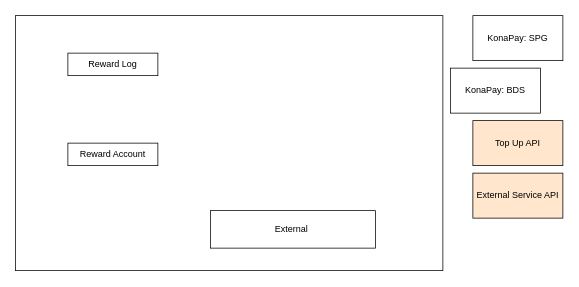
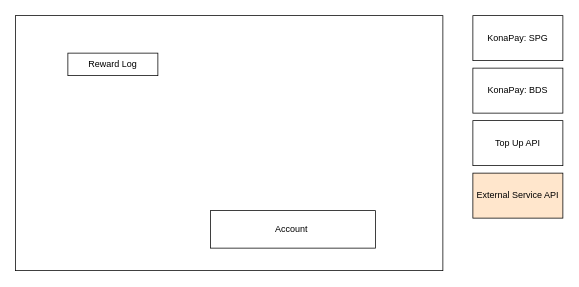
node "KonaPay: BDS": moved (495, 90) -> (518, 90)
node "Top Up API": fillcolor #ffe6cc -> #ffffff
node "Reward Account": removed
node "External": label "External" -> "Account"
